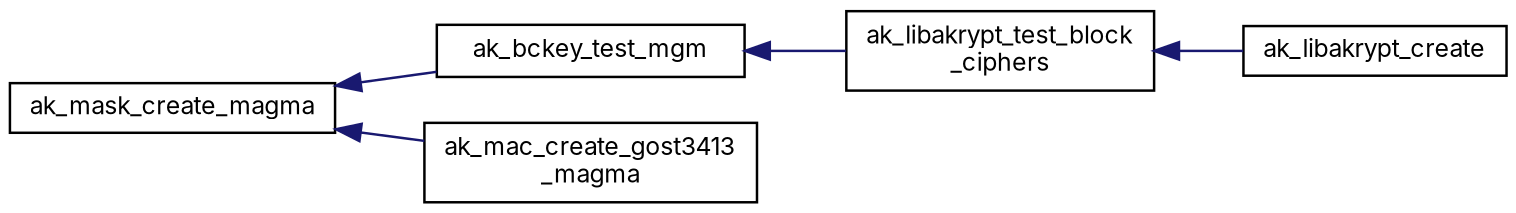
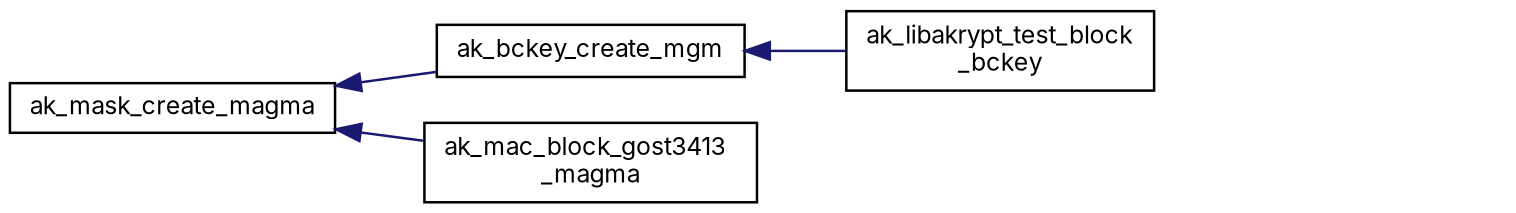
node "ak_bckey_test_mgm": label "ak_bckey_test_mgm" -> "ak_bckey_create_mgm"
node "ak_libakrypt_test_block _ciphers": label "ak_libakrypt_test_block _ciphers" -> "ak_libakrypt_test_block _bckey"
node "ak_libakrypt_create": removed
node "ak_mac_create_gost3413 _magma": label "ak_mac_create_gost3413 _magma" -> "ak_mac_block_gost3413 _magma"
